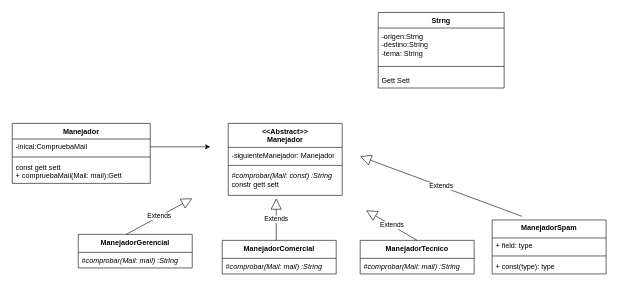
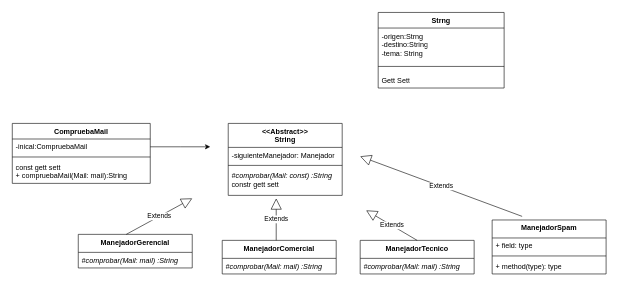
node "Manejador": label "Manejador" -> "CompruebaMail"
node "<<Abstract>> Manejador": label "<<Abstract>> Manejador" -> "<<Abstract>> String"
node "const gett sett + compruebaMail(Mail: mail):Gett": label "const gett sett + compruebaMail(Mail: mail):Gett" -> "const gett sett + compruebaMail(Mail: mail):String"
node "+ const(type): type": label "+ const(type): type" -> "+ method(type): type"
